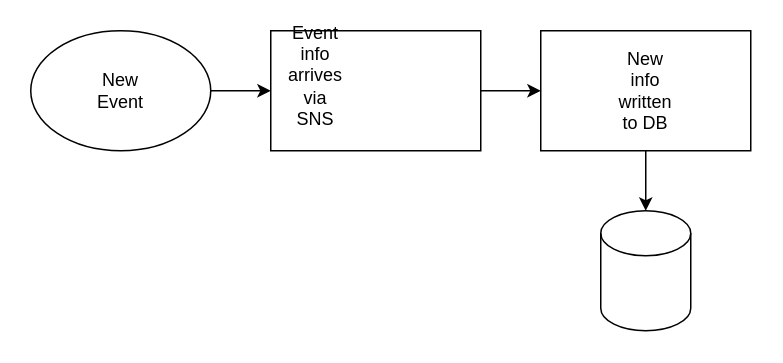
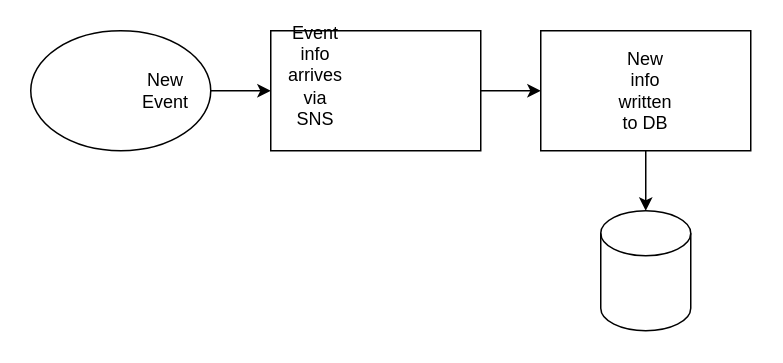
node "New Event": moved (121, 91) -> (166, 91)
